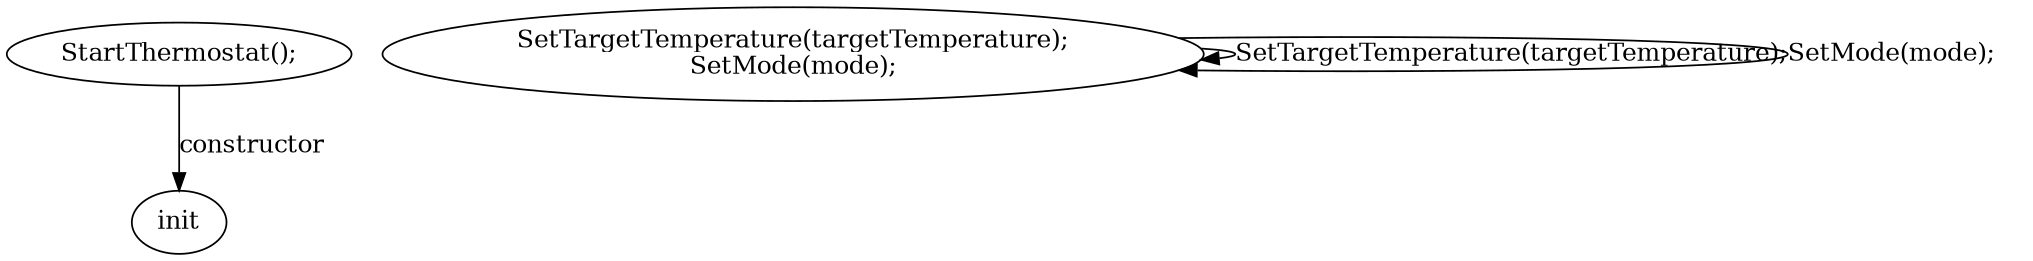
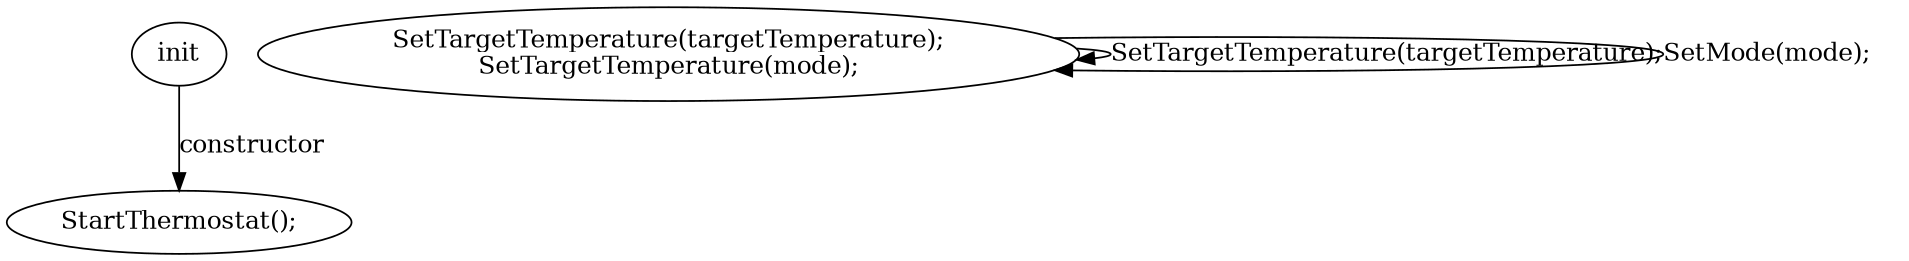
node "SetTargetTemperature(targetTemperature); SetMode(mode);": label "SetTargetTemperature(targetTemperature); SetMode(mode);" -> "SetTargetTemperature(targetTemperature); SetTargetTemperature(mode);"
edge "StartThermostat();" -> "init": reversed
